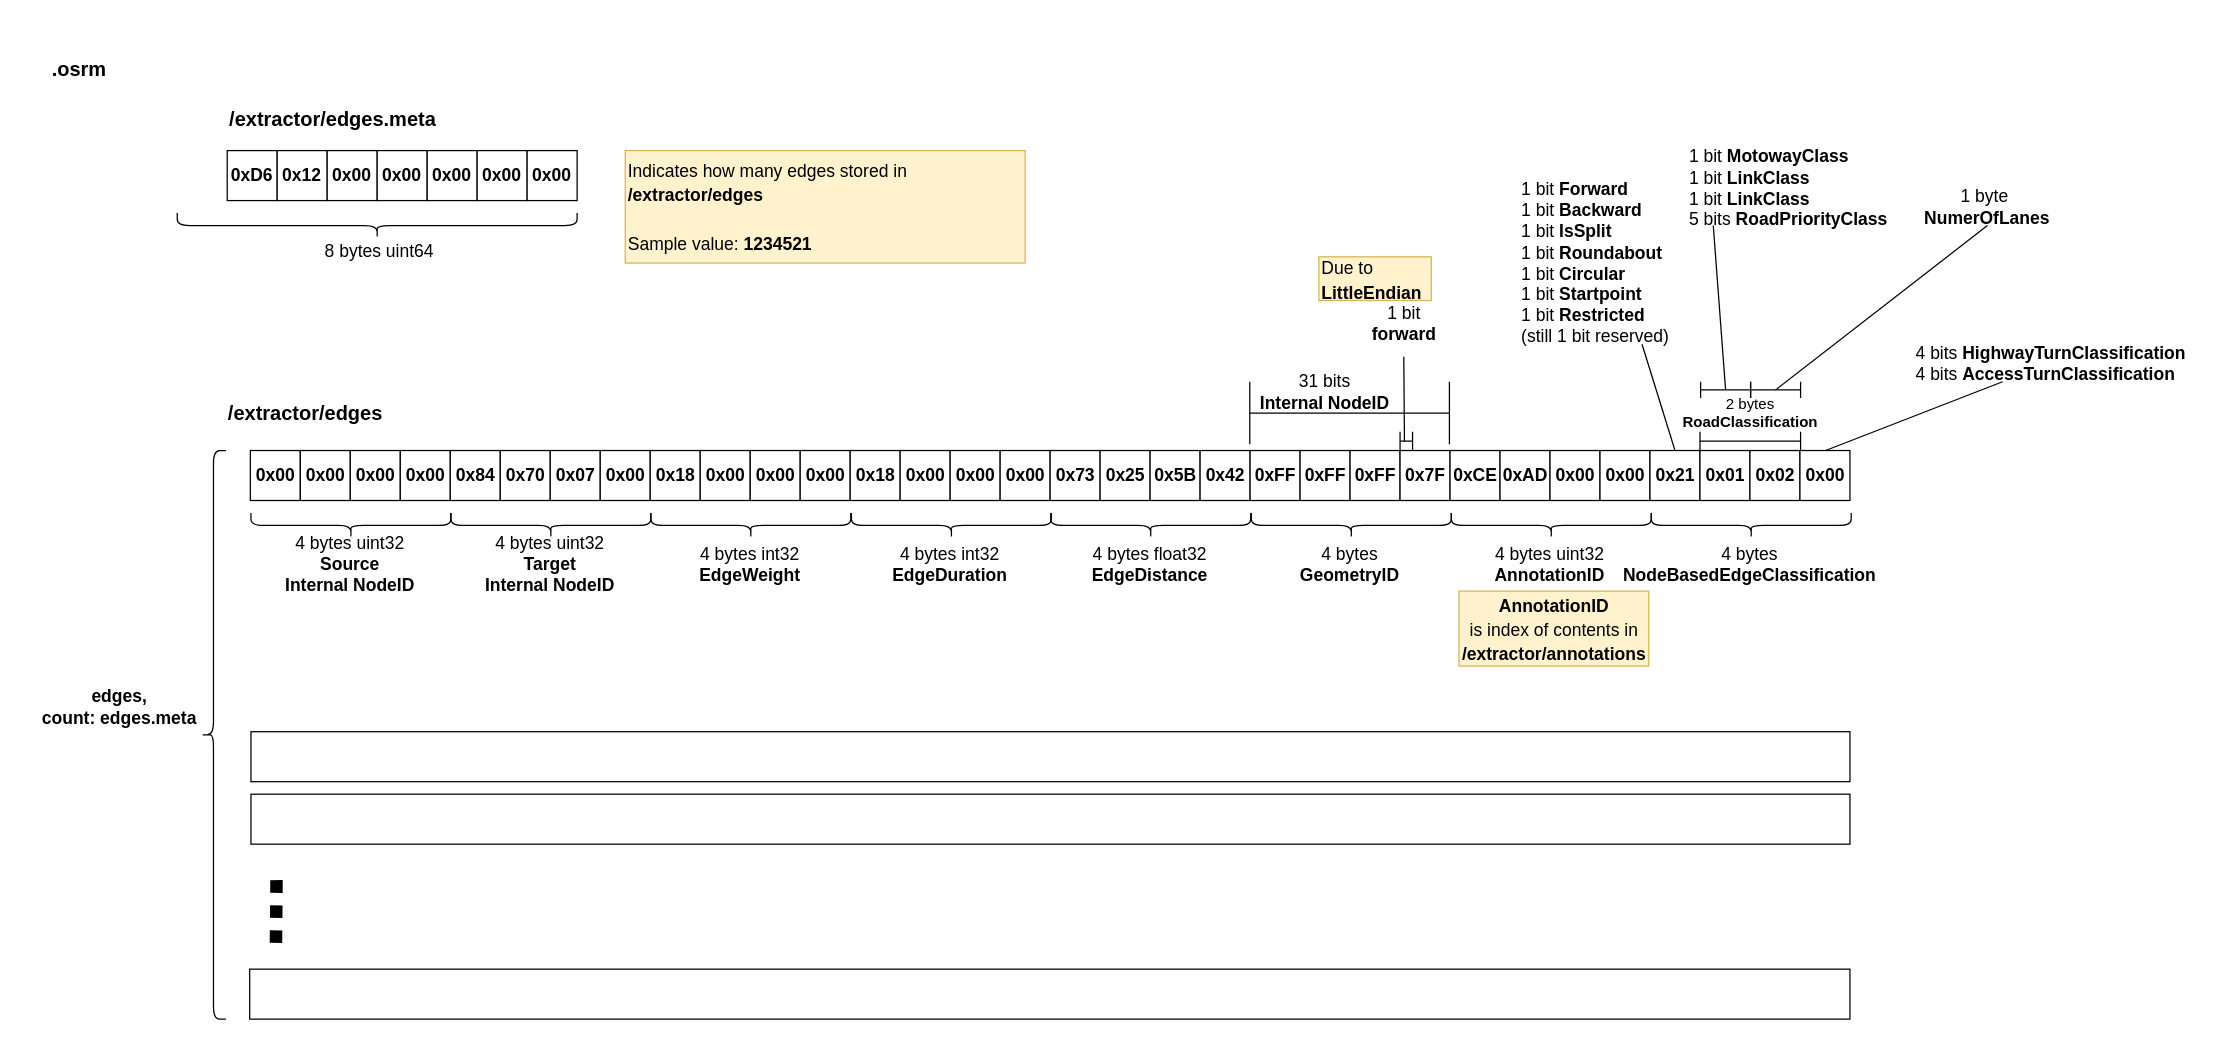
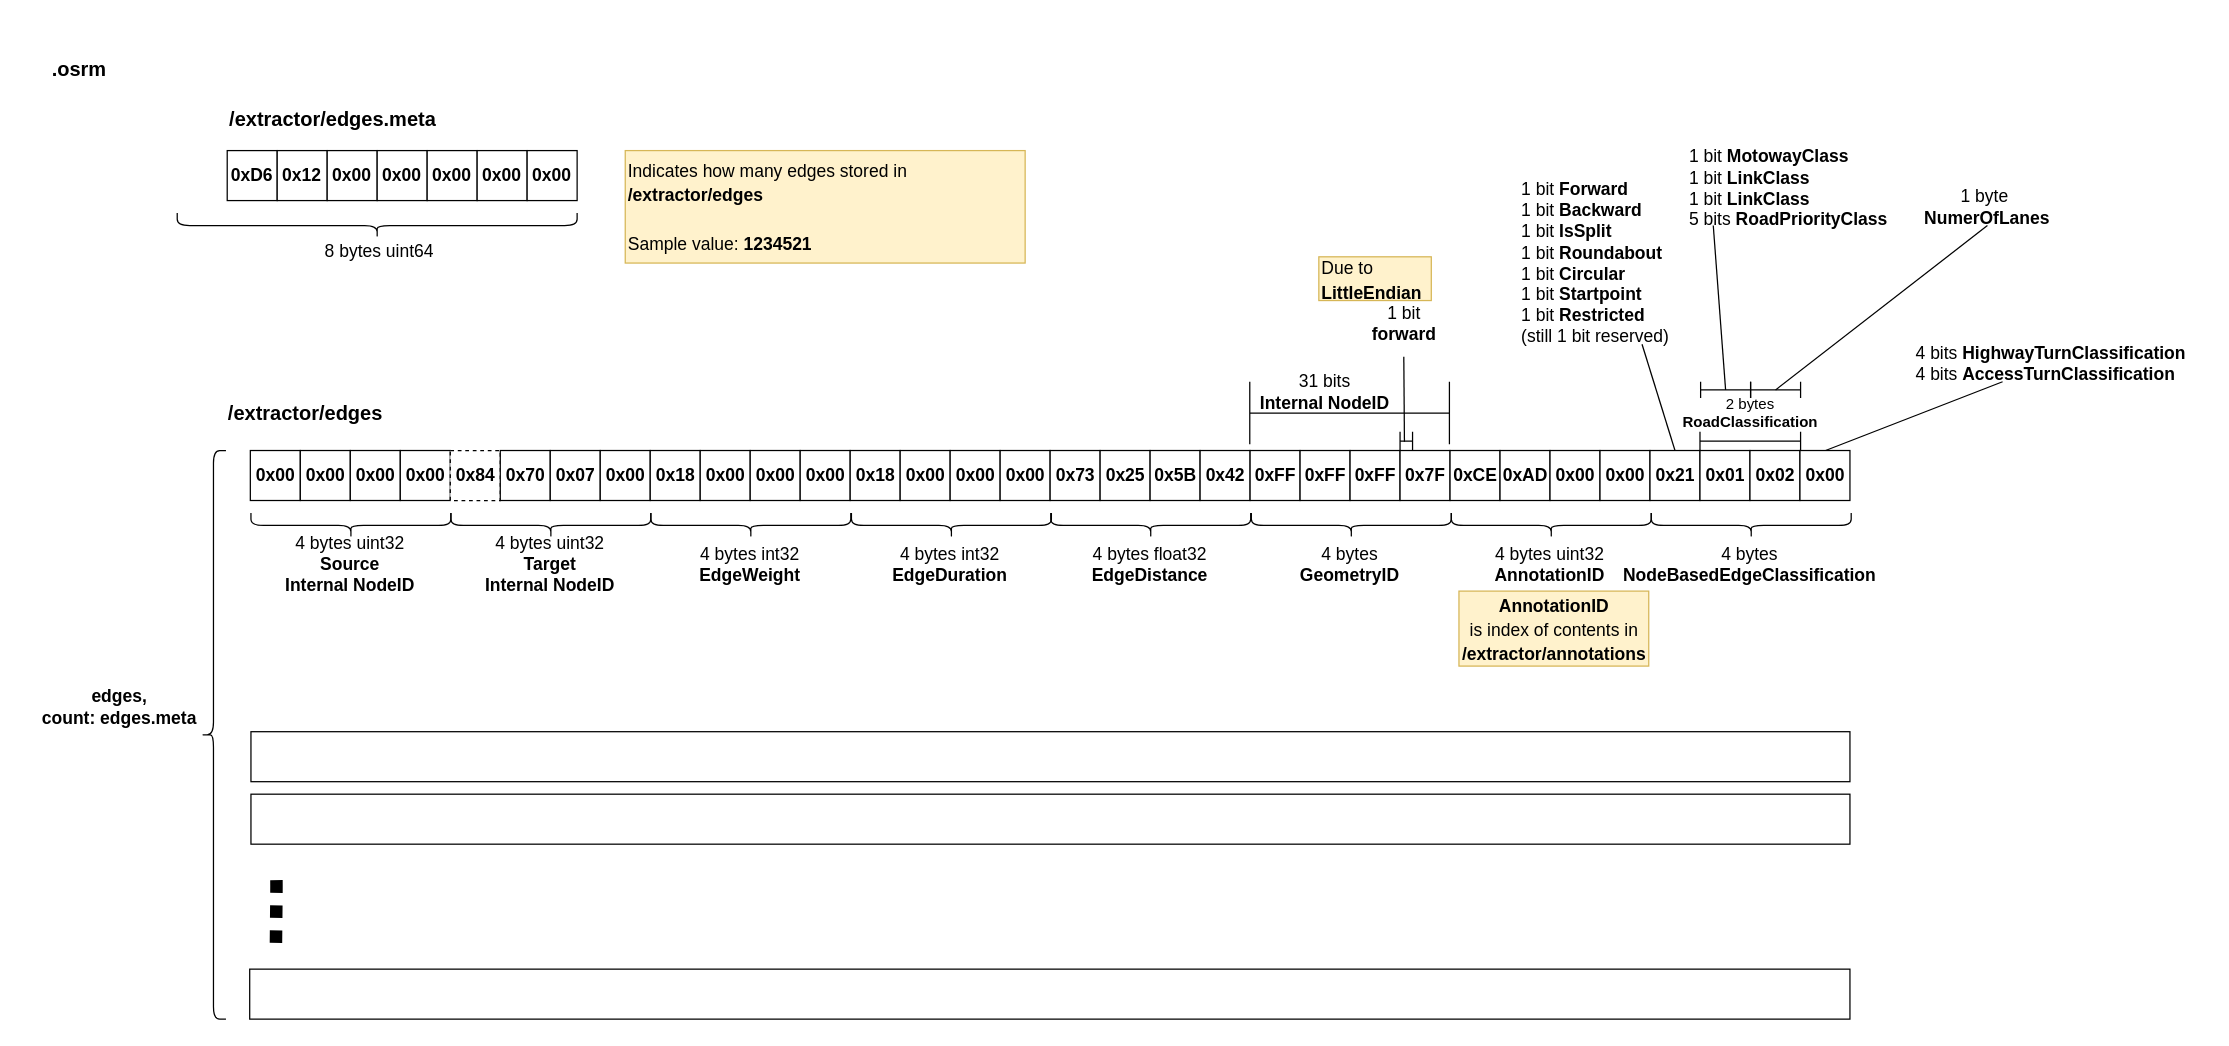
node "0x84": style solid -> dashed
